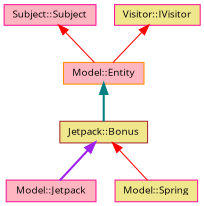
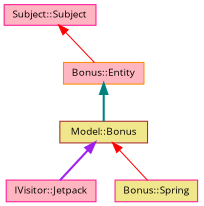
node "Visitor::IVisitor": removed
node "Model::Entity": label "Model::Entity" -> "Bonus::Entity"
node "Jetpack::Bonus": label "Jetpack::Bonus" -> "Model::Bonus"
node "Model::Jetpack": label "Model::Jetpack" -> "IVisitor::Jetpack"
node "Model::Spring": label "Model::Spring" -> "Bonus::Spring"
